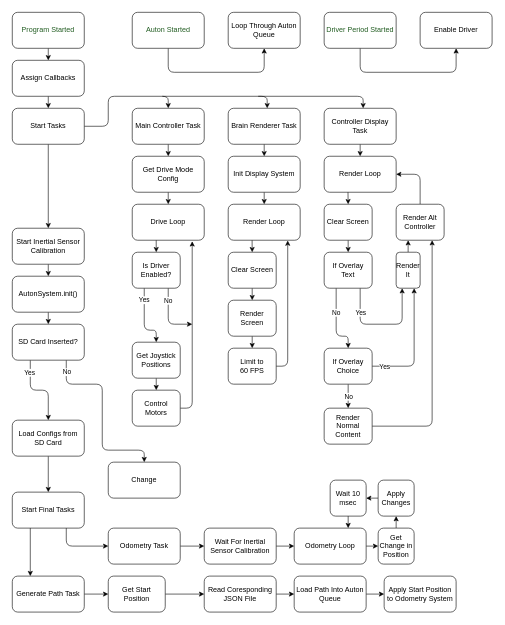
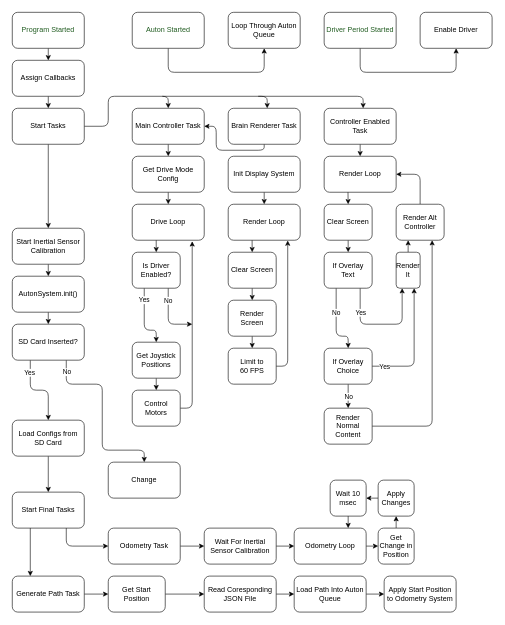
node "Controller Display Task": label "Controller Display Task" -> "Controller Enabled Task"
edge "Brain Renderer Task" -> "Init Display System": now "Brain Renderer Task" -> "Main Controller Task"
